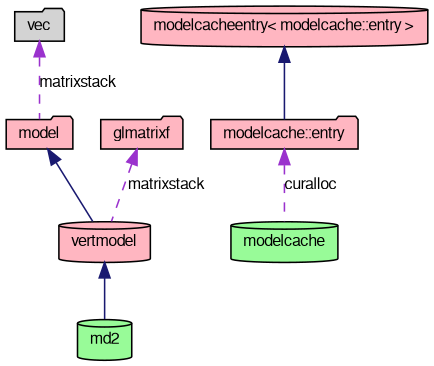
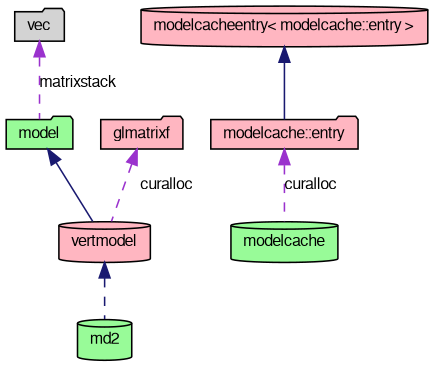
node "model": fillcolor lightpink -> palegreen
edge "vertmodel" -> "glmatrixf": label "matrixstack" -> "curalloc"
edge "md2" -> "vertmodel": style solid -> dashed
